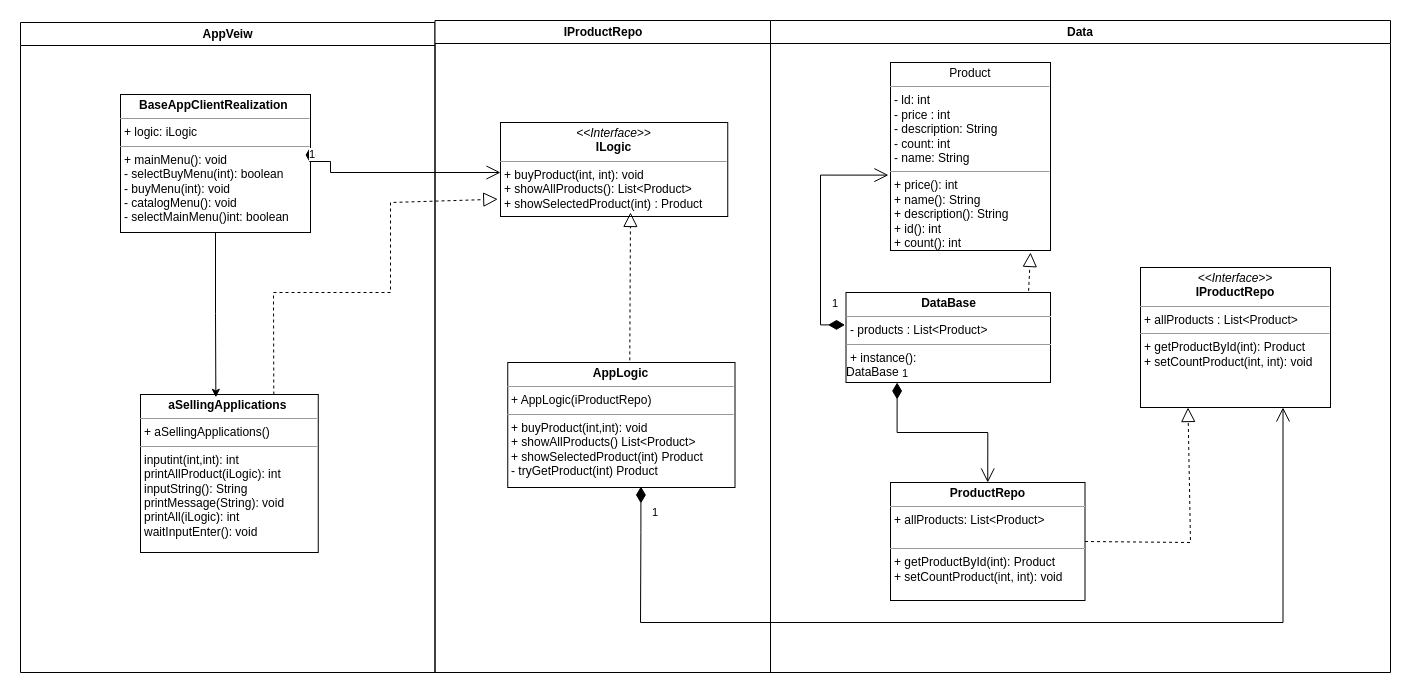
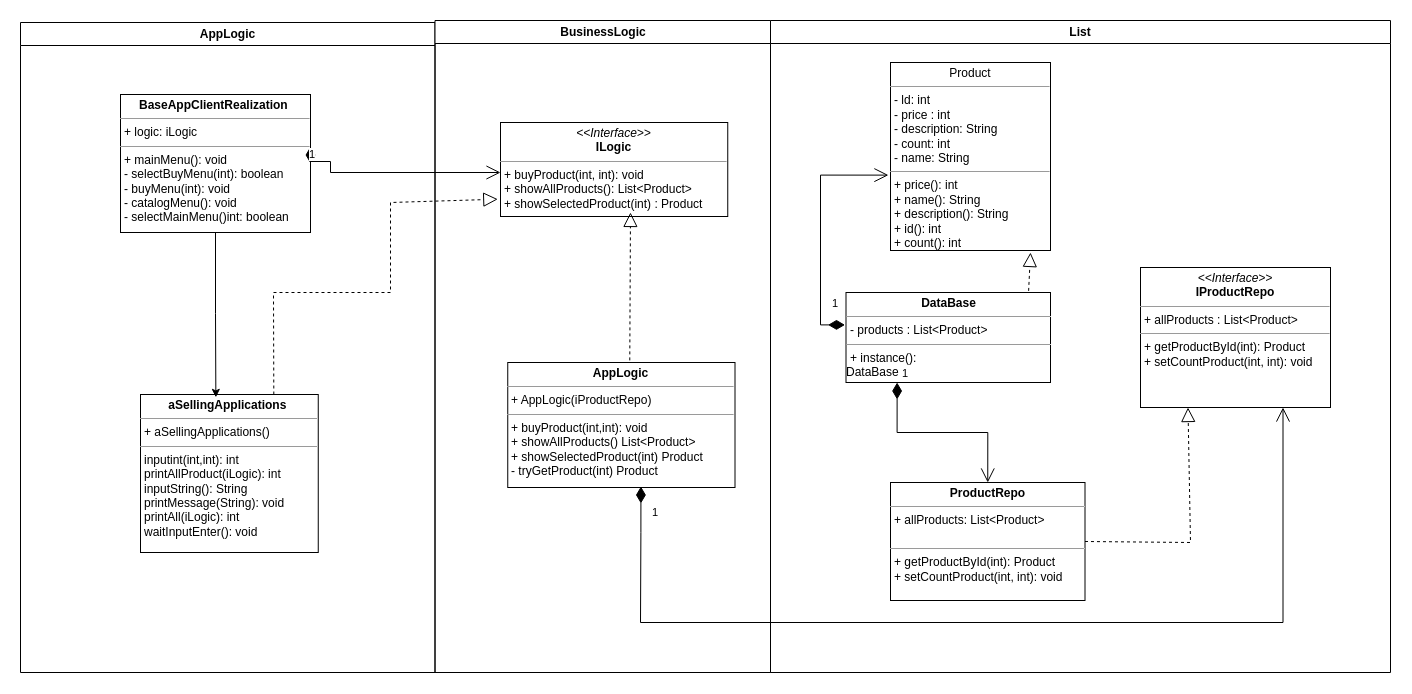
node "IProductRepo": label "IProductRepo" -> "BusinessLogic"
node "Data": label "Data" -> "List"
node "AppVeiw": label "AppVeiw" -> "AppLogic"
